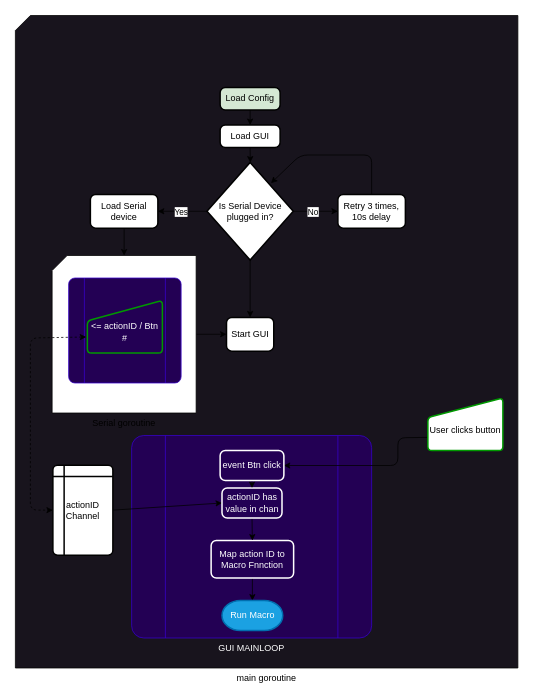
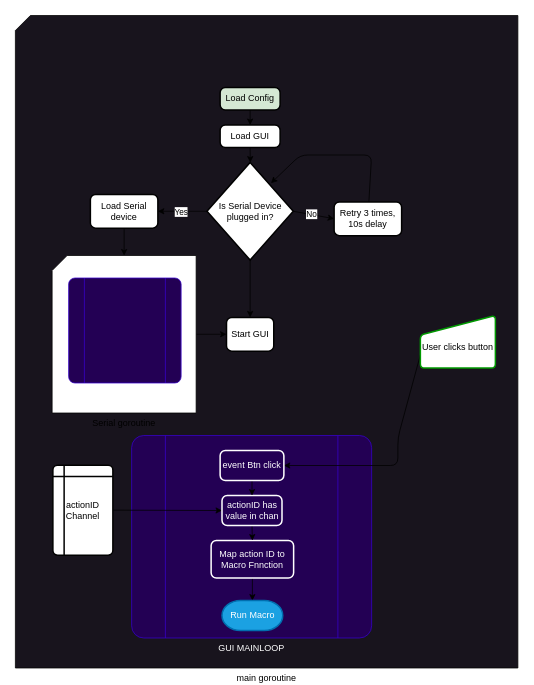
node "Retry 3 times, 10s delay": moved (372, 211) -> (368, 219)
node "<= actionID / Btn #": removed
edge "<= actionID / Btn #" -- "actionID Channel": removed
node "User clicks button": moved (465, 424) -> (458, 342)
node "actionID has value in chan": moved (252, 503) -> (252, 510)
